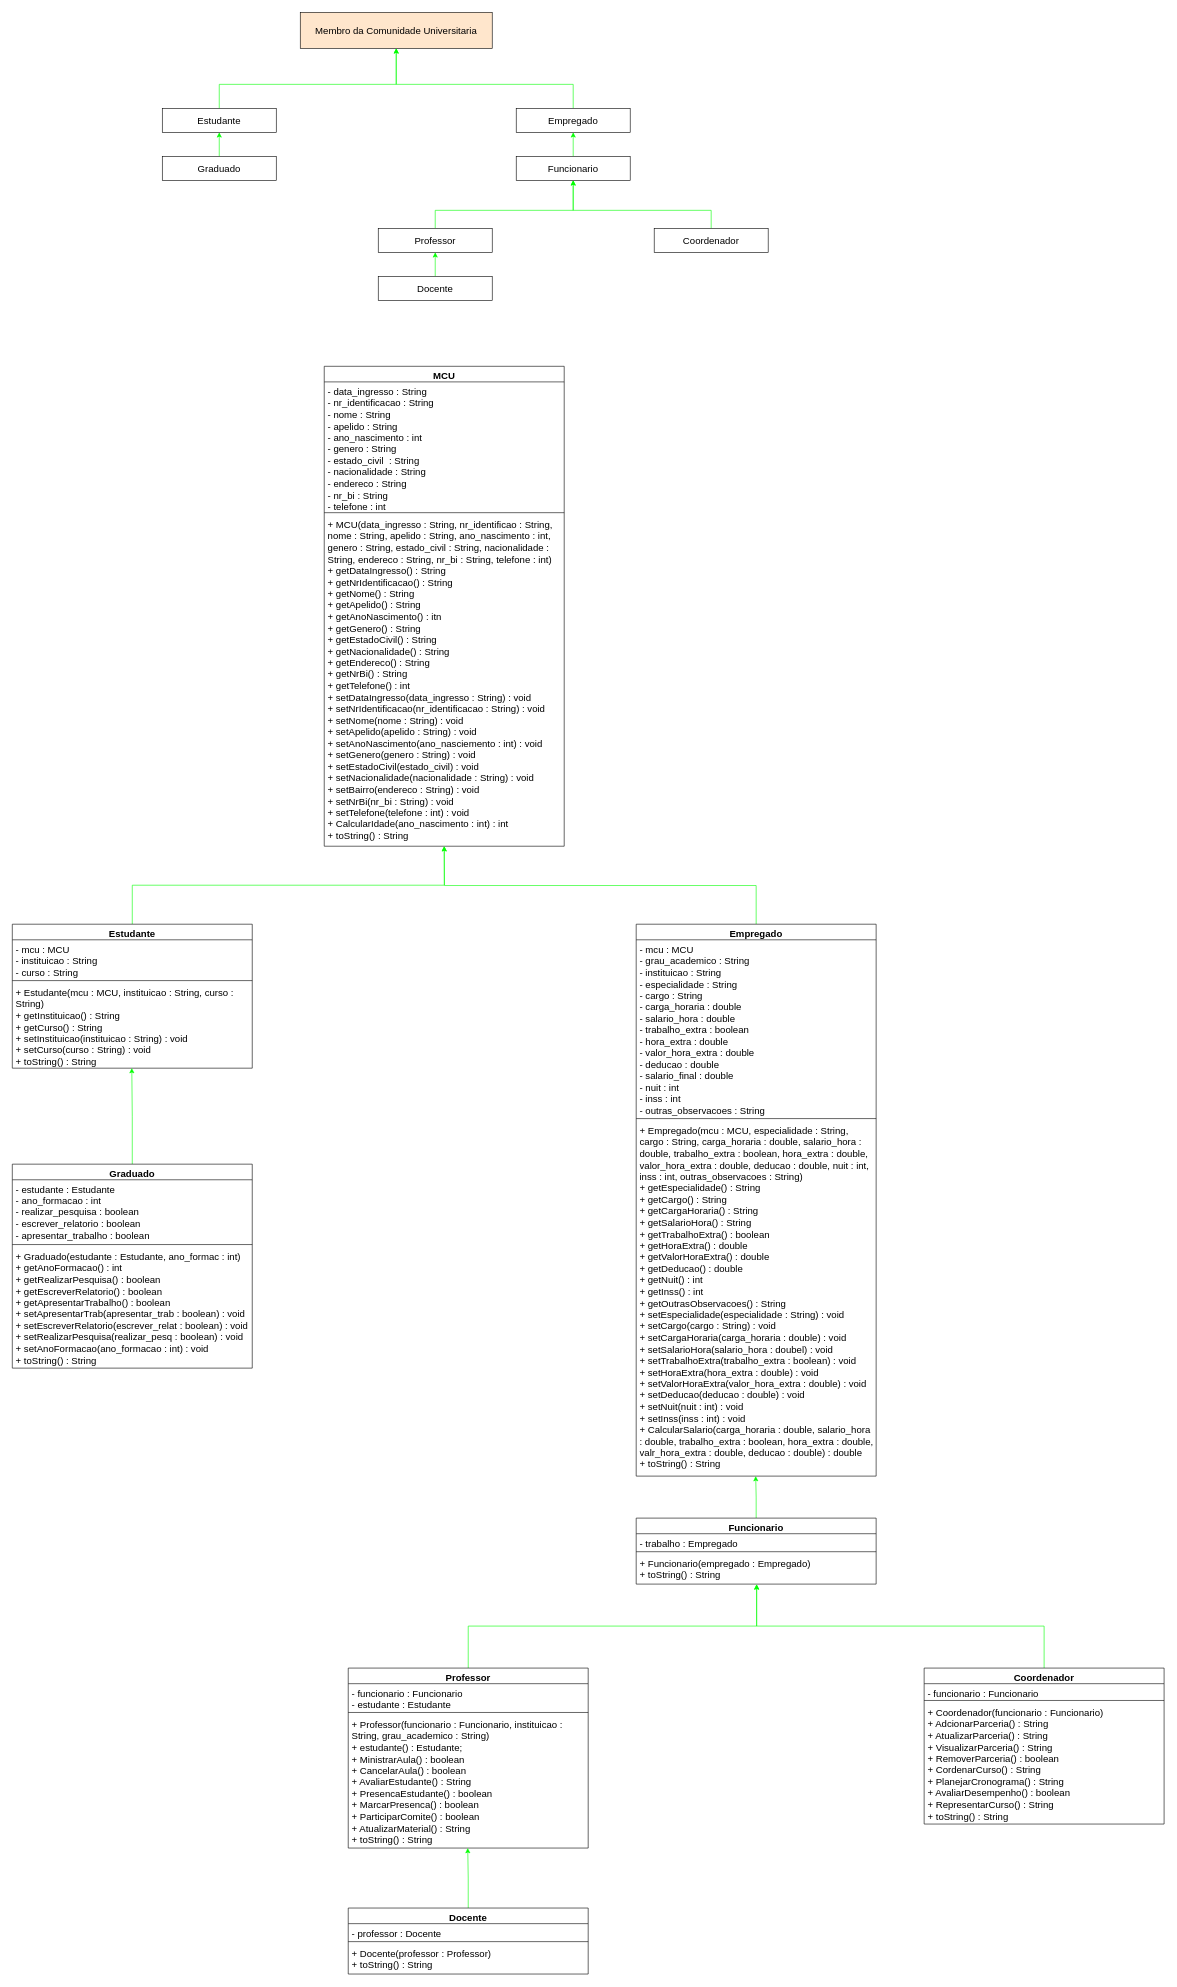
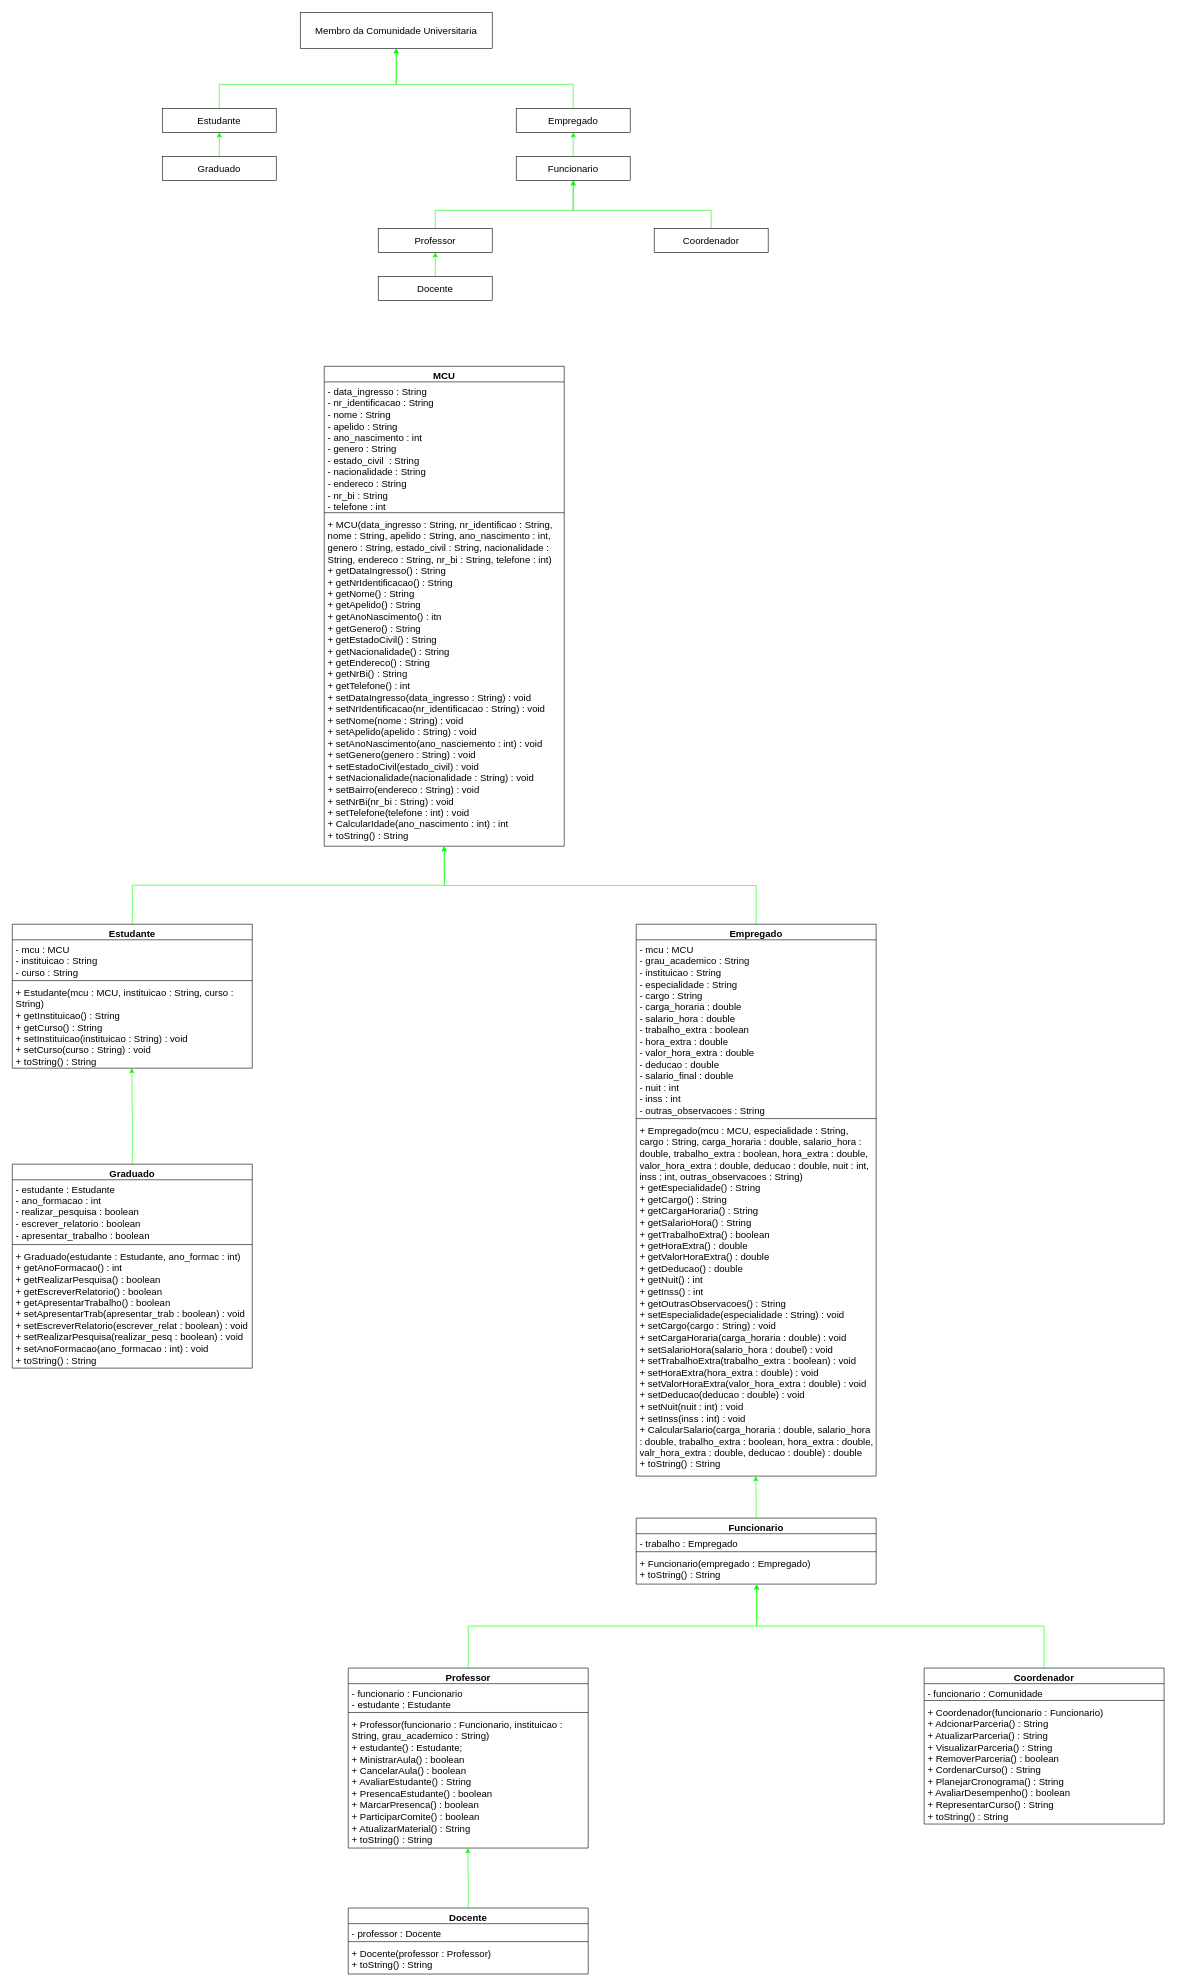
node "Membro da Comunidade Universitaria": fillcolor #ffe6cc -> #ffffff
node "- funcionario : Funcionario": label "- funcionario : Funcionario" -> "- funcionario : Comunidade"
